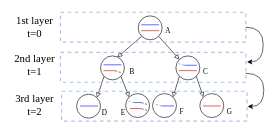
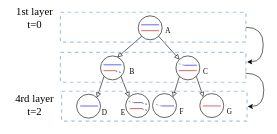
node "1st layer t=0": moved (35, 27) -> (35, 18)
node "2nd layer t=1": removed
node "3rd layer t=2": label "3rd layer t=2" -> "4rd layer t=2"
